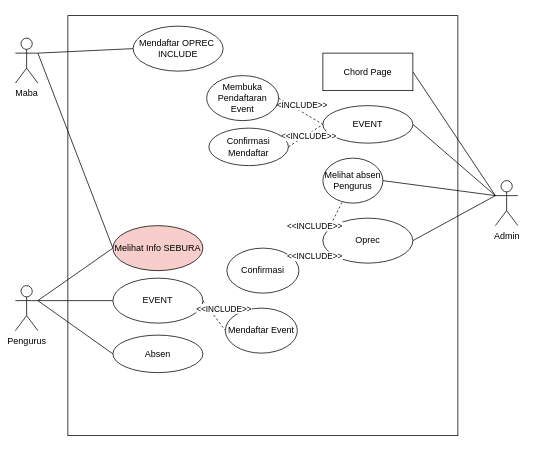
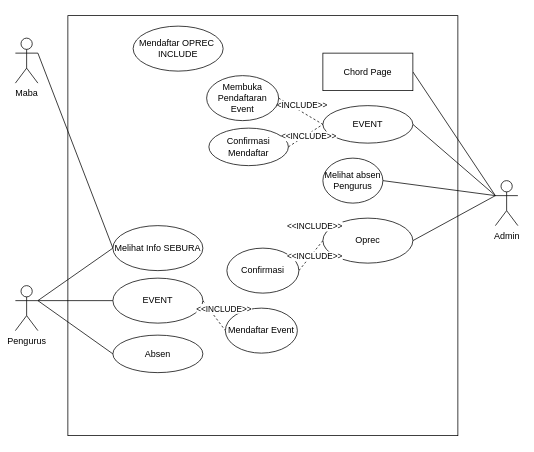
edge "Mendaftar OPREC INCLUDE" -- "Maba": removed
edge "Melihat absen Pengurus" -- "Oprec": now "Confirmasi" -- "Oprec"
node "Melihat Info SEBURA": fillcolor #f8cecc -> #ffffff
